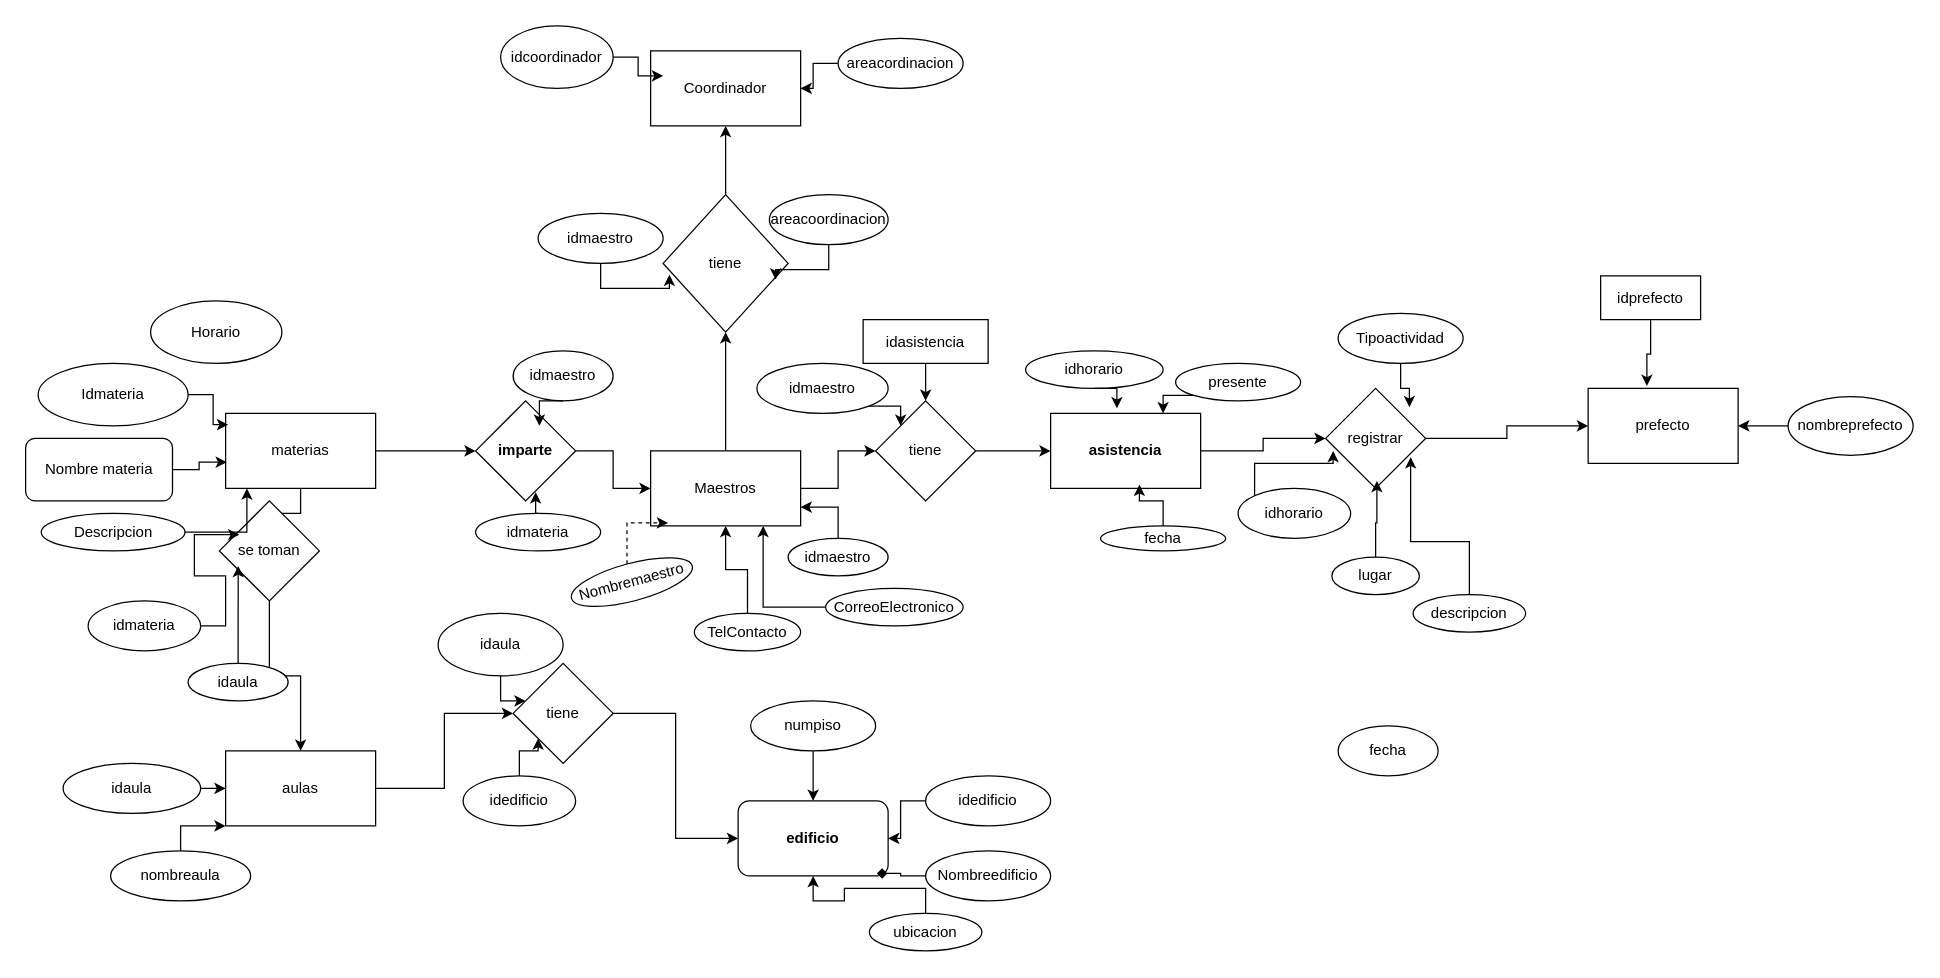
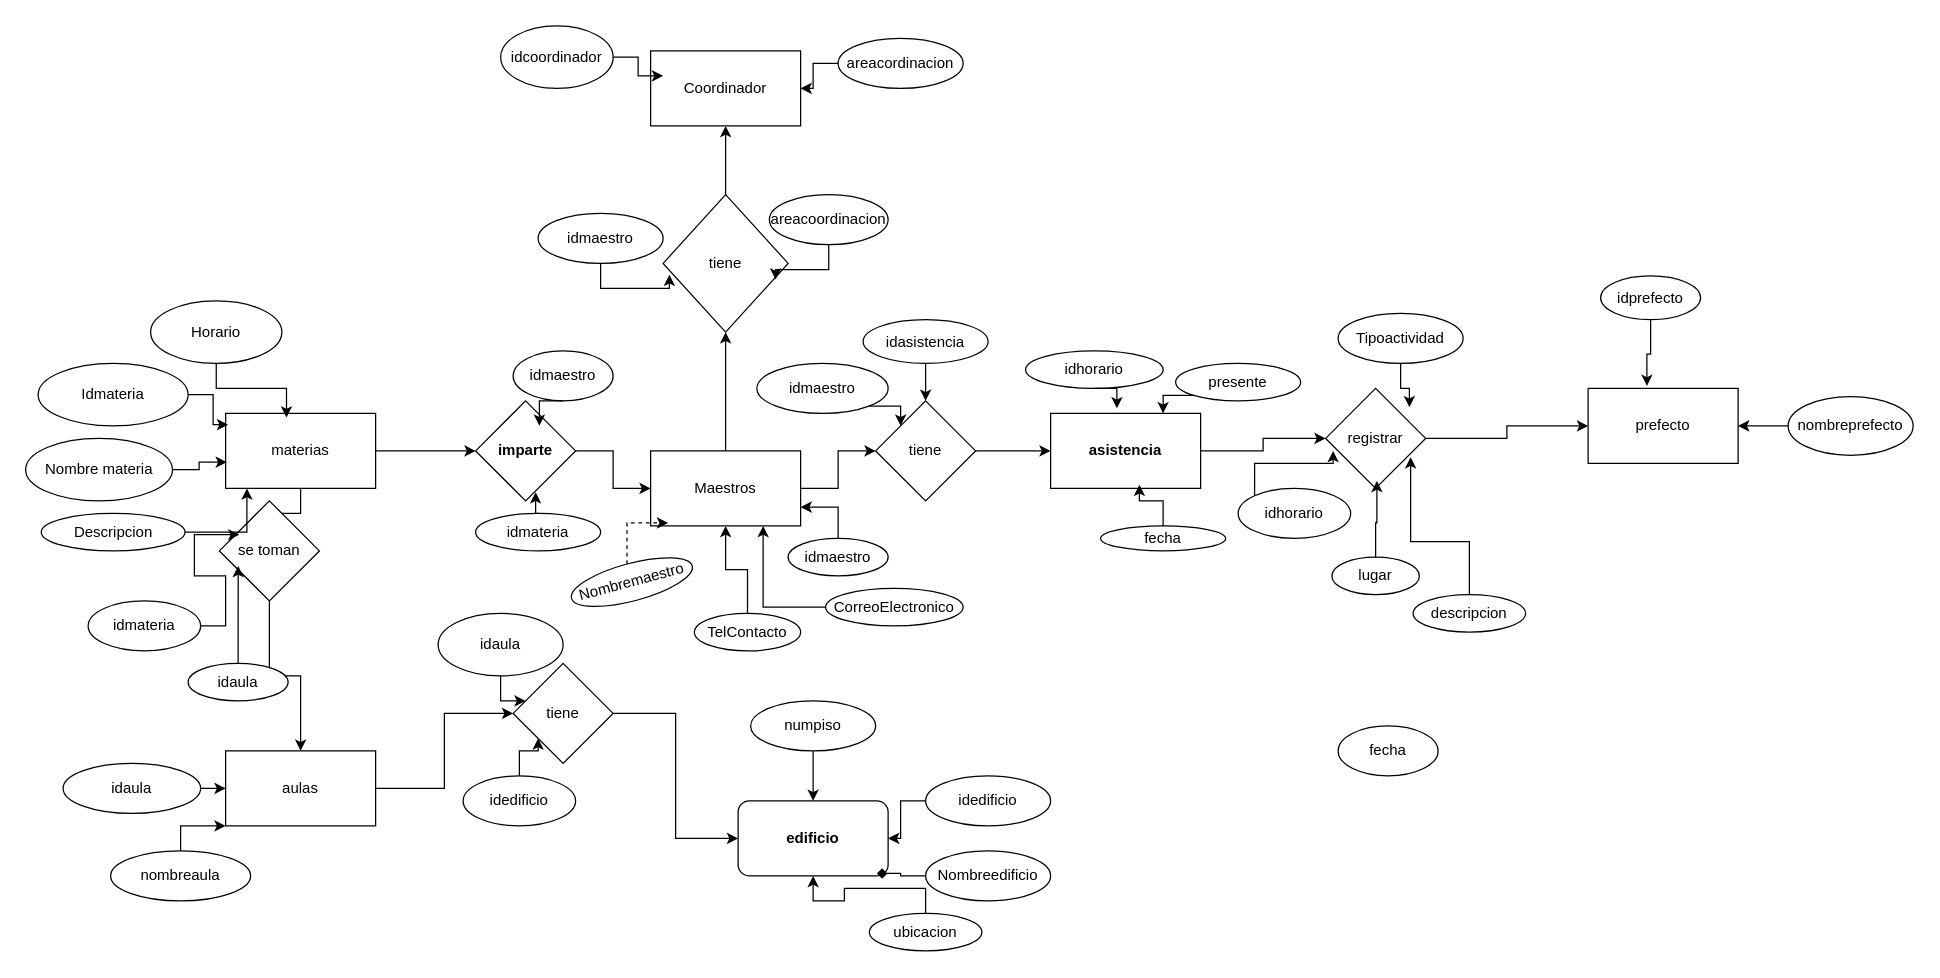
node "idprefecto": shape rectangle -> ellipse
node "idasistencia": shape rectangle -> ellipse
edge "Horario" -> "materias": added
node "Nombre materia": shape rounded rectangle -> ellipse
